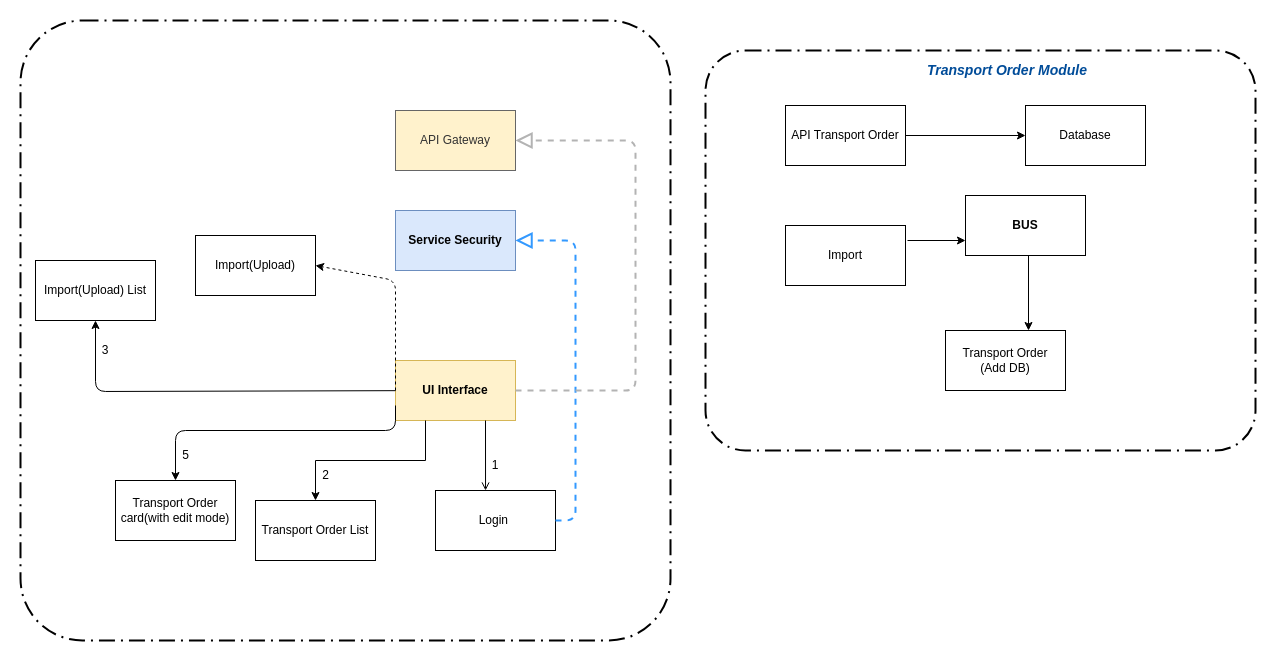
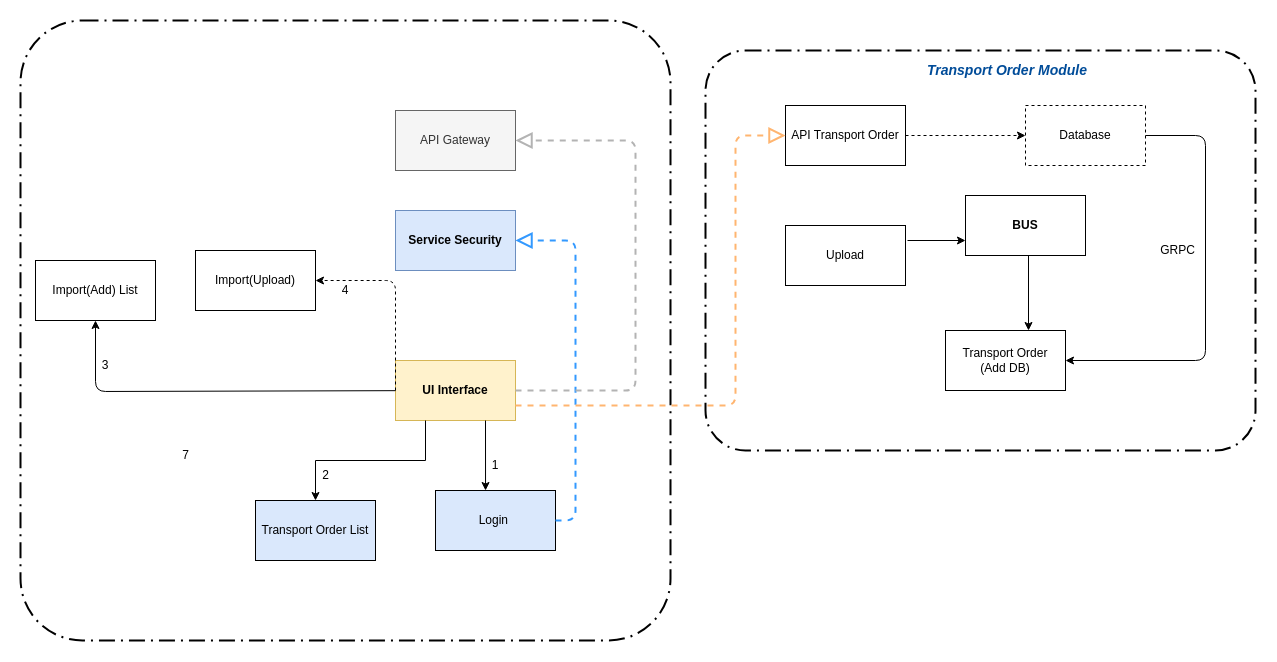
edge "API Transport Order" -> "Database": style solid -> dashed
node "Database": style solid -> dashed
node "API Gateway": fillcolor #fff2cc -> #f5f5f5
node "GRPC": added
node "Import": label "Import" -> "Upload"
node "Import(Upload)": moved (256, 266) -> (256, 281)
edge "Database" -> "Transport Order (Add DB)": added
node "Import(Upload) List": label "Import(Upload) List" -> "Import(Add) List"
node "4": added
node "3": moved (106, 351) -> (106, 366)
edge "UI Interface" -> "API Transport Order": added
edge "UI Interface" -> "Transport Order card(with edit mode)": removed
node "5": label "5" -> "7"
edge "UI Interface" -> "Login": arrowhead open -> classic
node "Transport Order card(with edit mode)": removed
node "Login": fillcolor #ffffff -> #dae8fc
node "Transport Order List": fillcolor #ffffff -> #dae8fc
